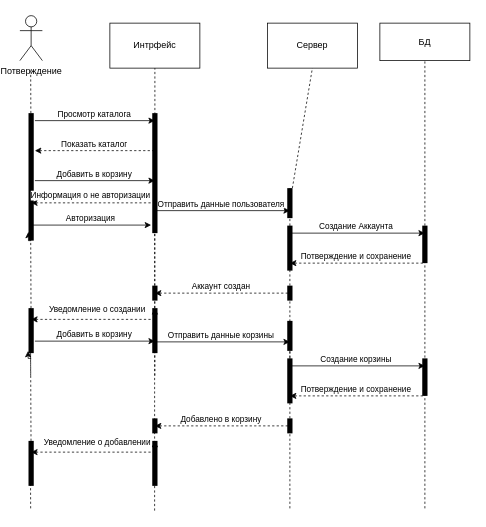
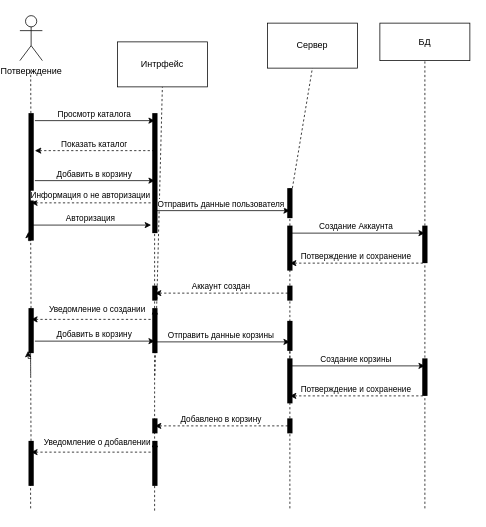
node "Интрфейс": moved (155, 45) -> (162, 64)
